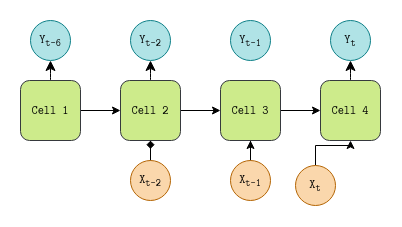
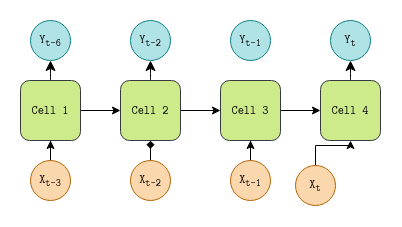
edge "Xt-3" -> "Cell 1": added
node "Xt-3": added
